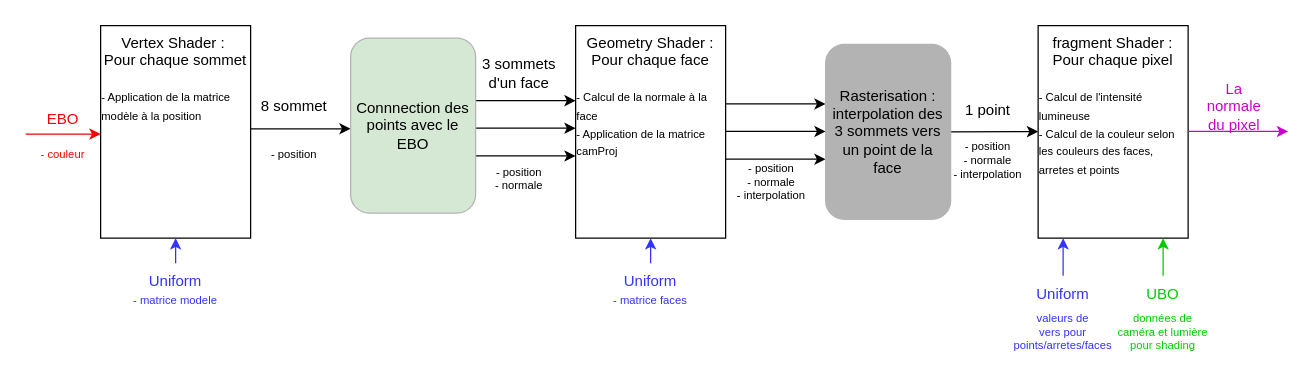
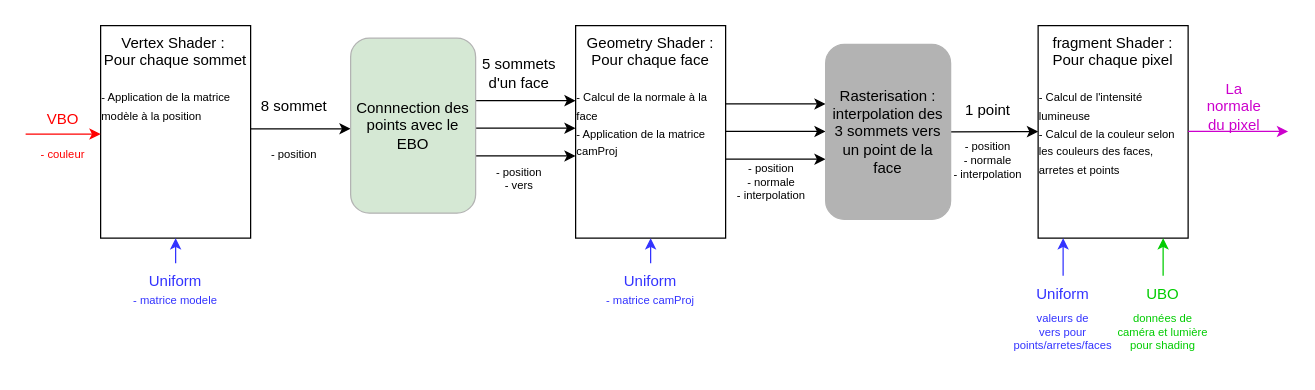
node "3 sommets d'un face": label "3 sommets d'un face" -> "5 sommets d'un face"
node "EBO": label "EBO" -> "VBO"
node "- position - normale": label "- position - normale" -> "- position - vers"
node "- matrice faces": label "- matrice faces" -> "- matrice camProj"
